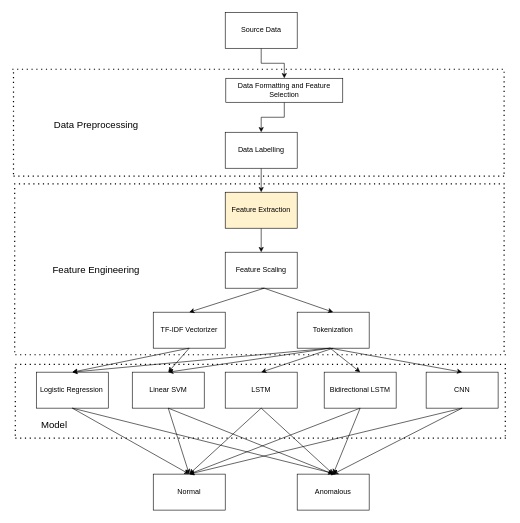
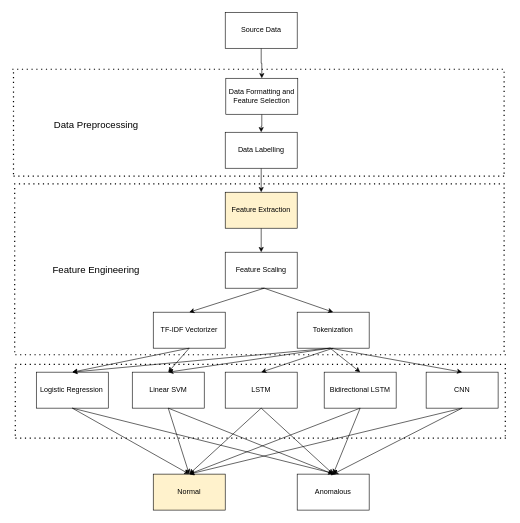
node "Data Formatting and Feature Selection": size 117x24 -> 72x36
node "Model": removed
node "Normal": fillcolor #ffffff -> #fff2cc
